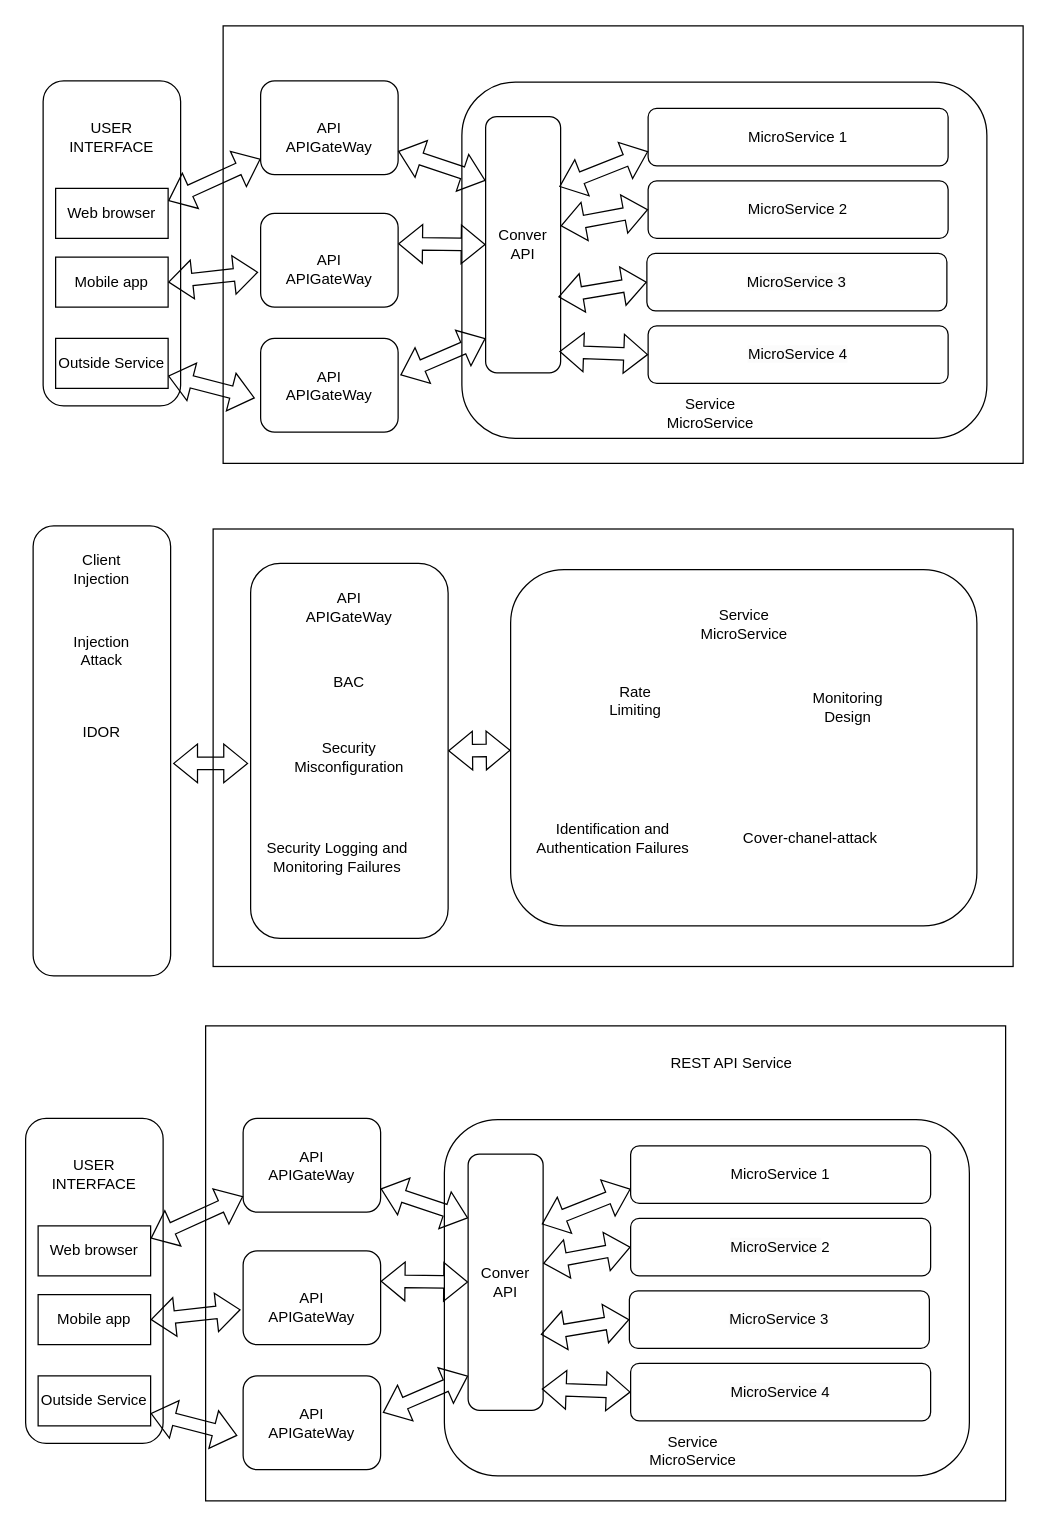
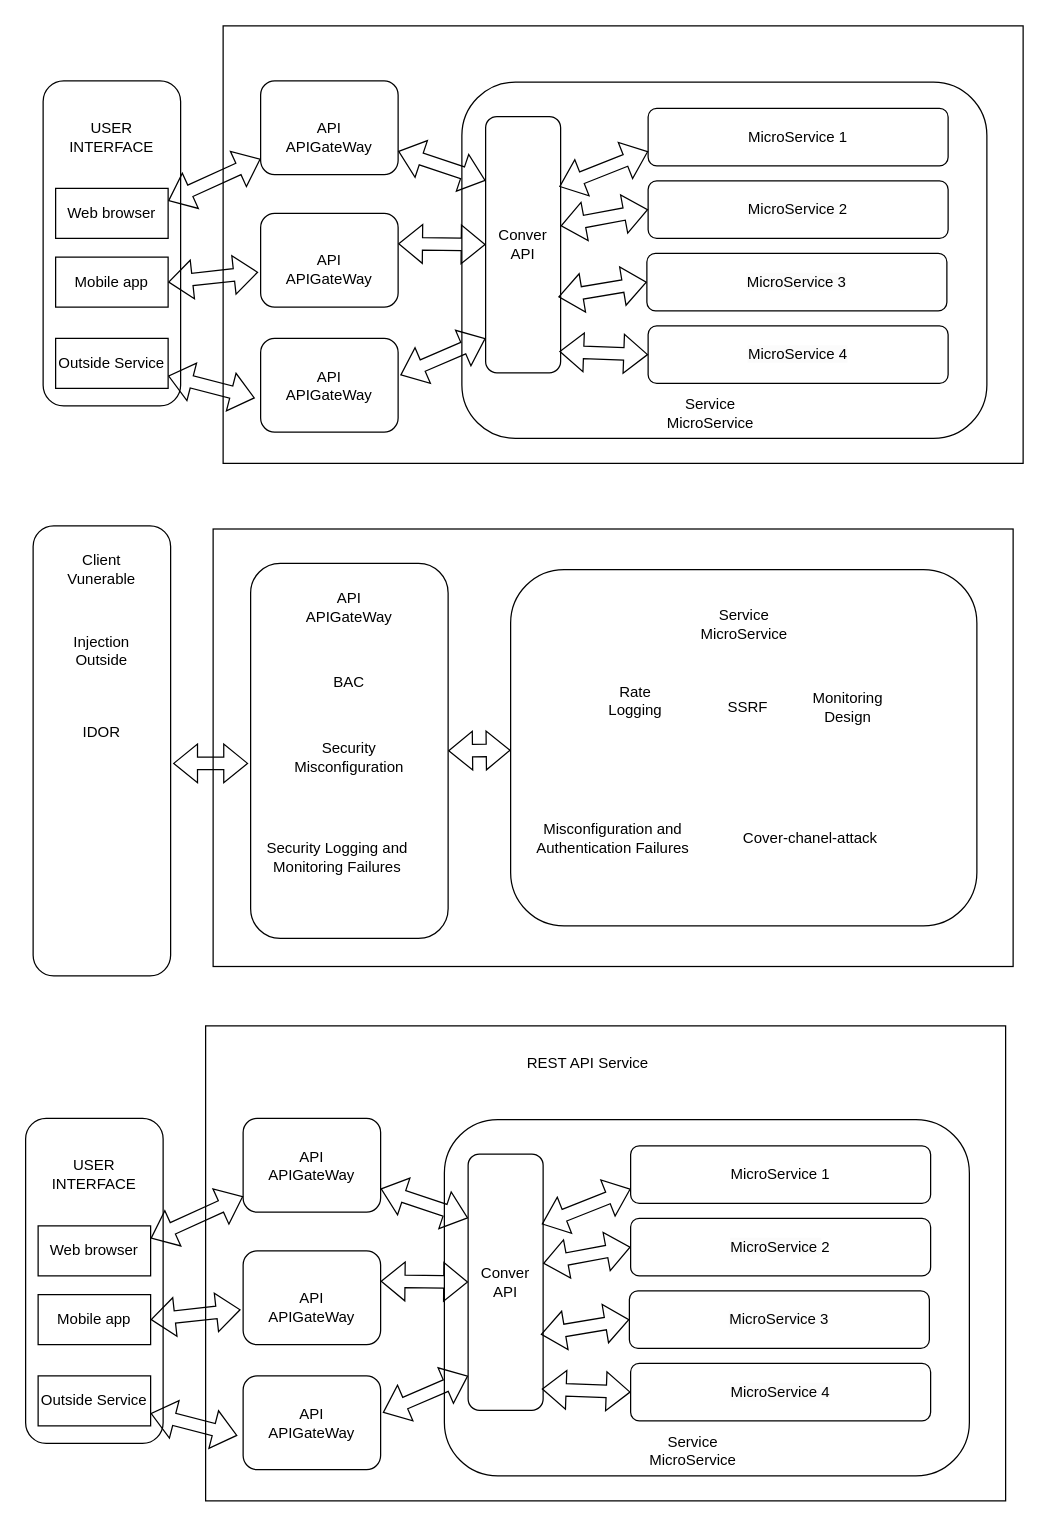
node "Client Injection": label "Client Injection" -> "Client Vunerable"
node "Injection Attack": label "Injection Attack" -> "Injection Outside"
node "Rate Limiting": label "Rate Limiting" -> "Rate Logging"
node "SSRF": added
node "Identification and Authentication Failures": label "Identification and Authentication Failures" -> "Misconfiguration and Authentication Failures"
node "REST API Service": moved (732, 1063) -> (588, 1063)
